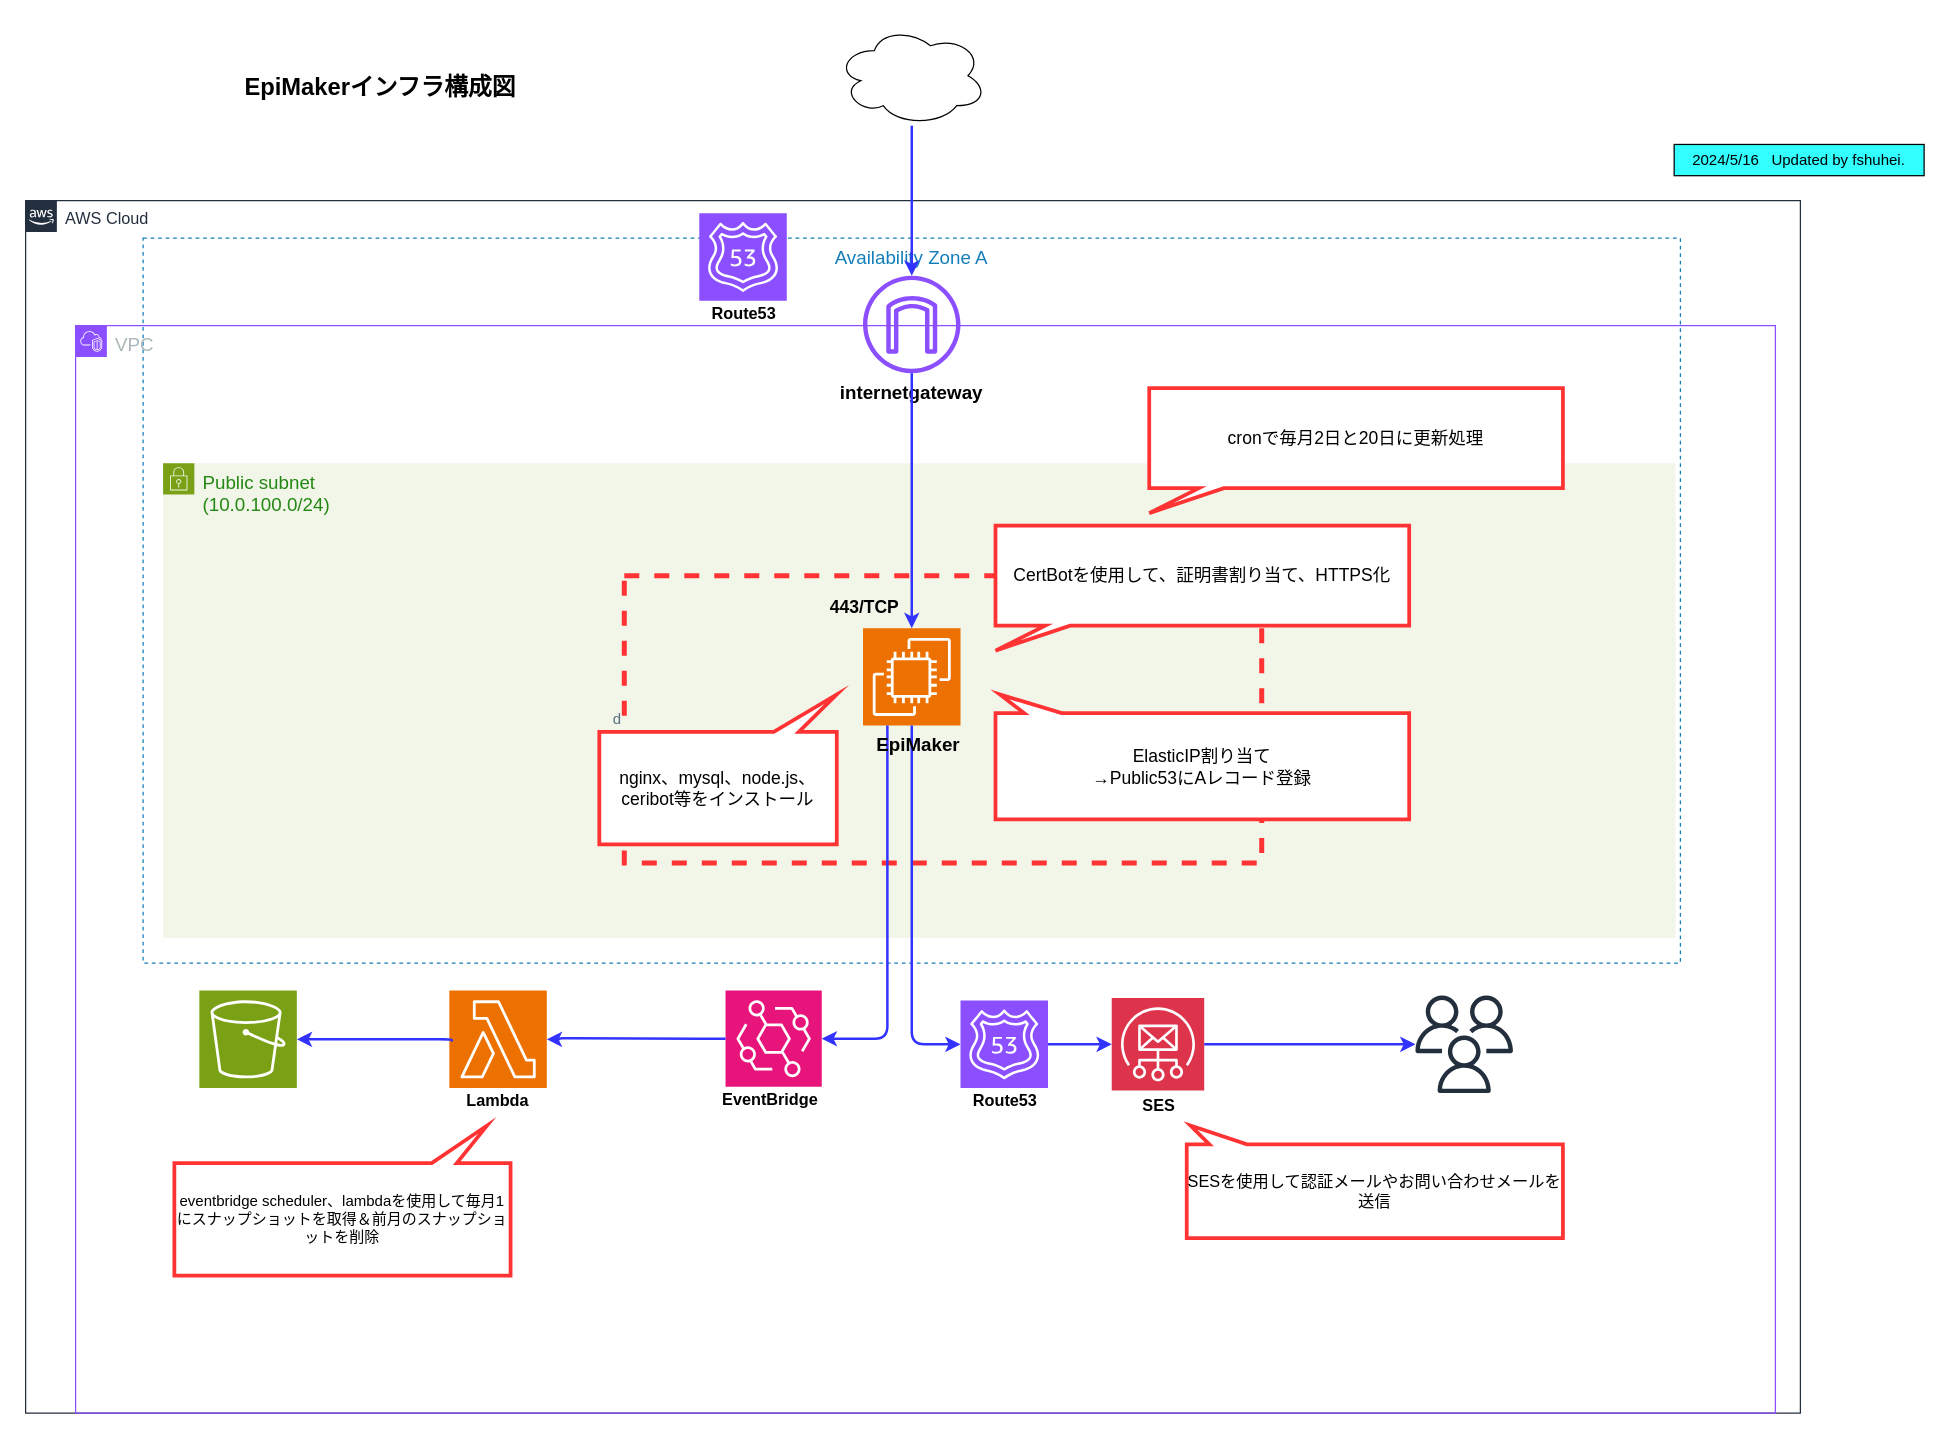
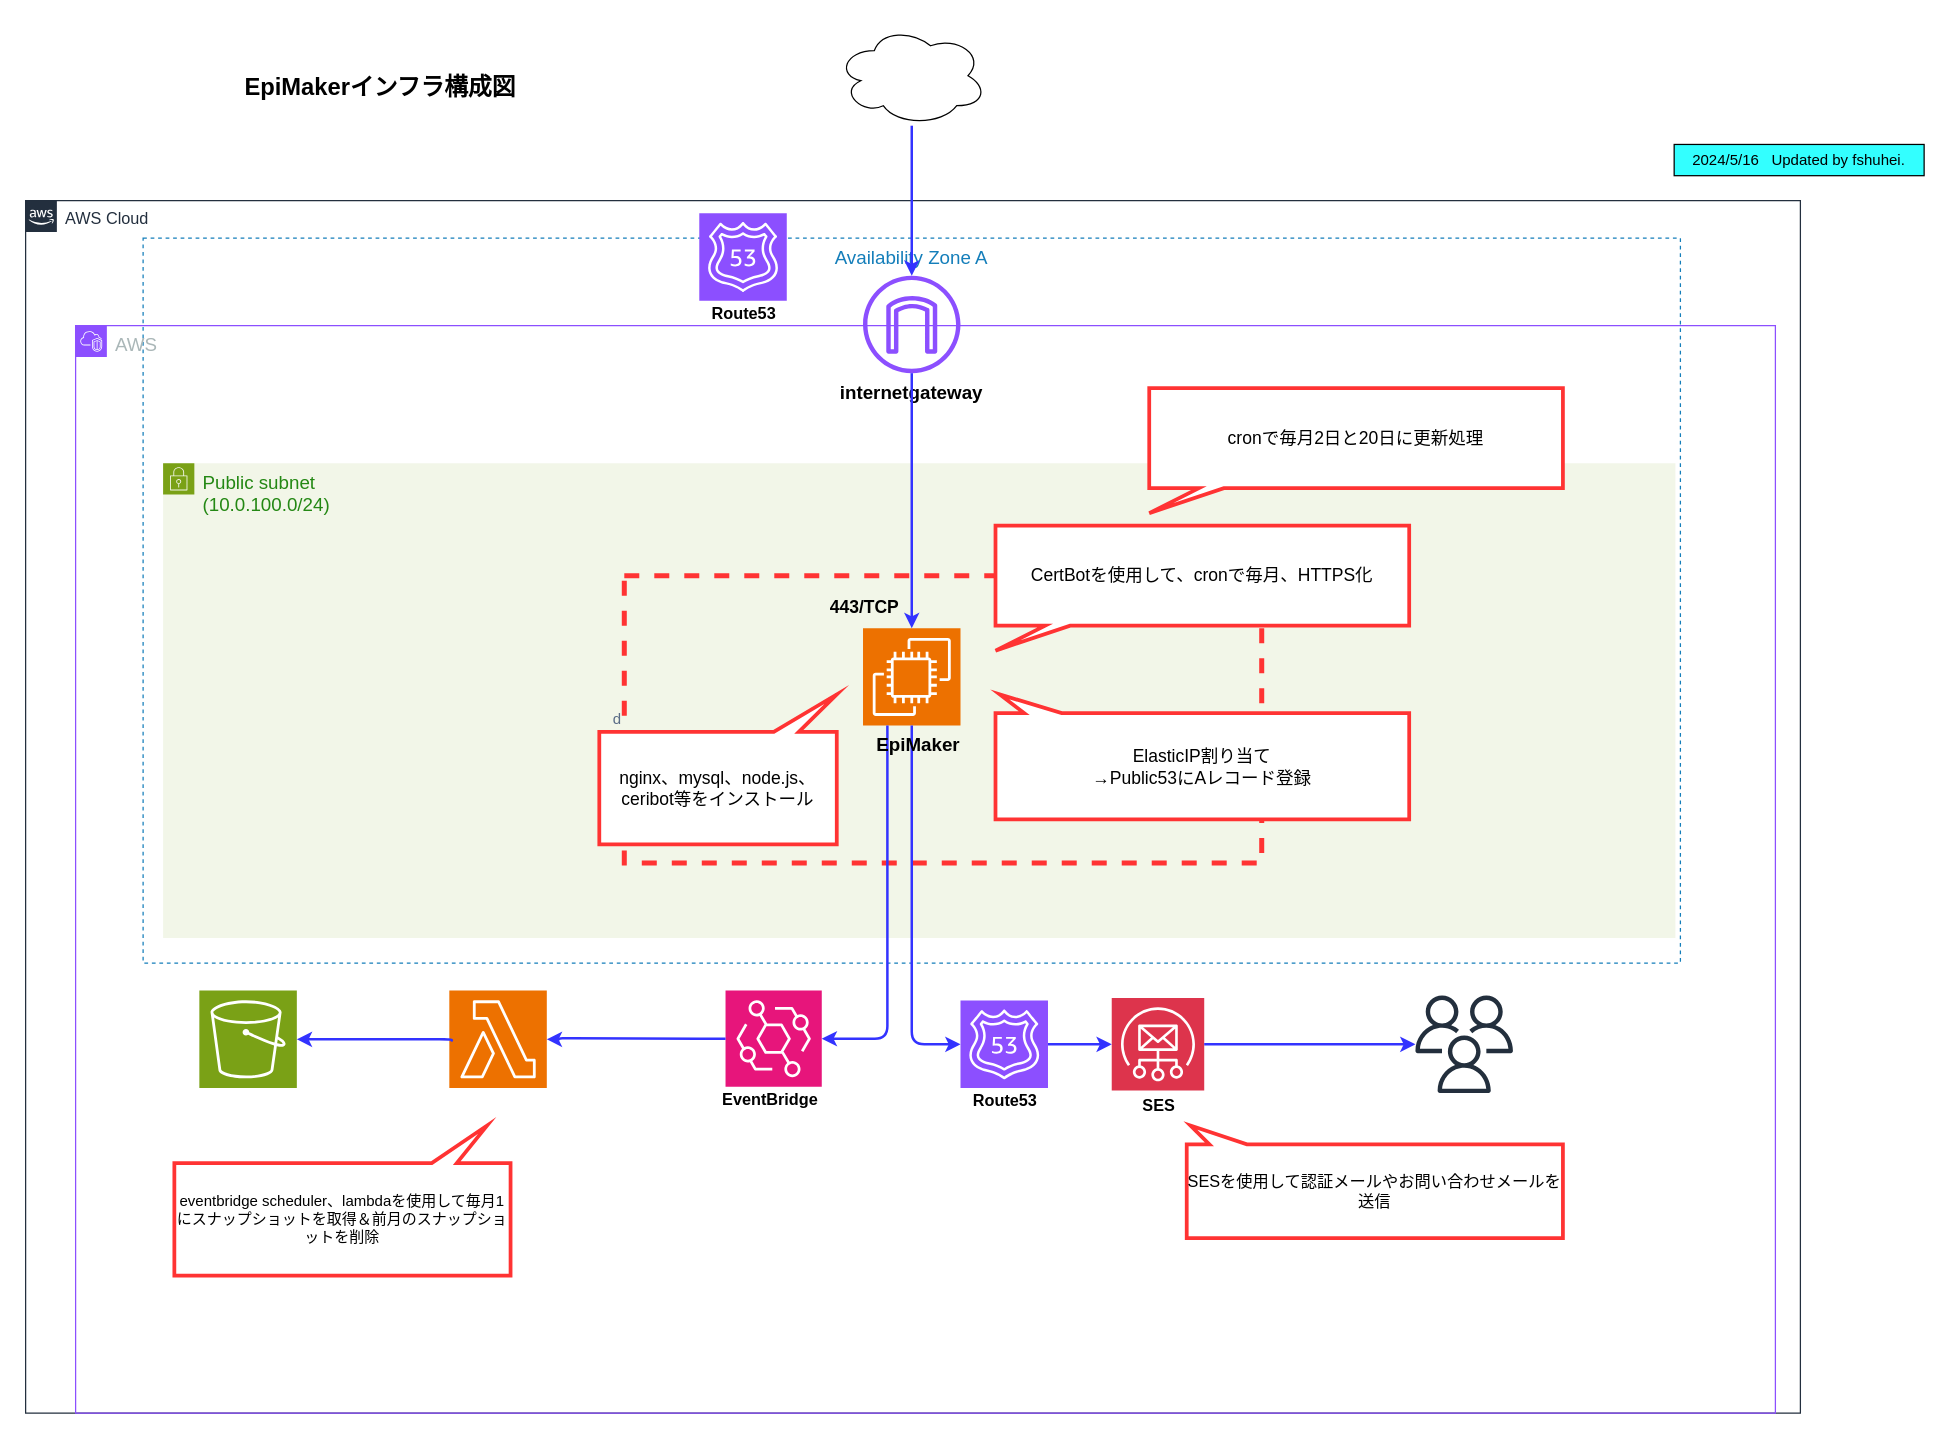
node "VPC": label "VPC" -> "AWS"
node "CertBotを使用して、証明書割り当て、HTTPS化": label "CertBotを使用して、証明書割り当て、HTTPS化" -> "CertBotを使用して、cronで毎月、HTTPS化"
node "Lambda": removed
